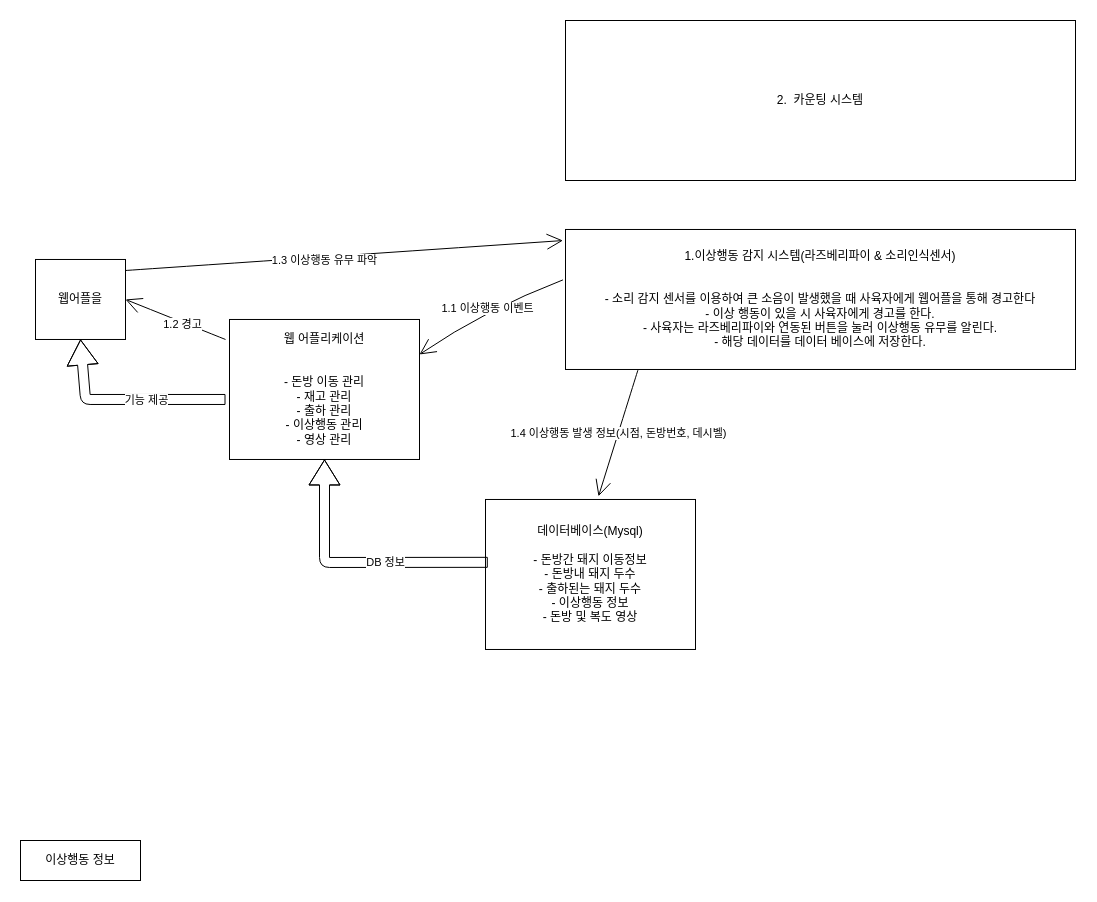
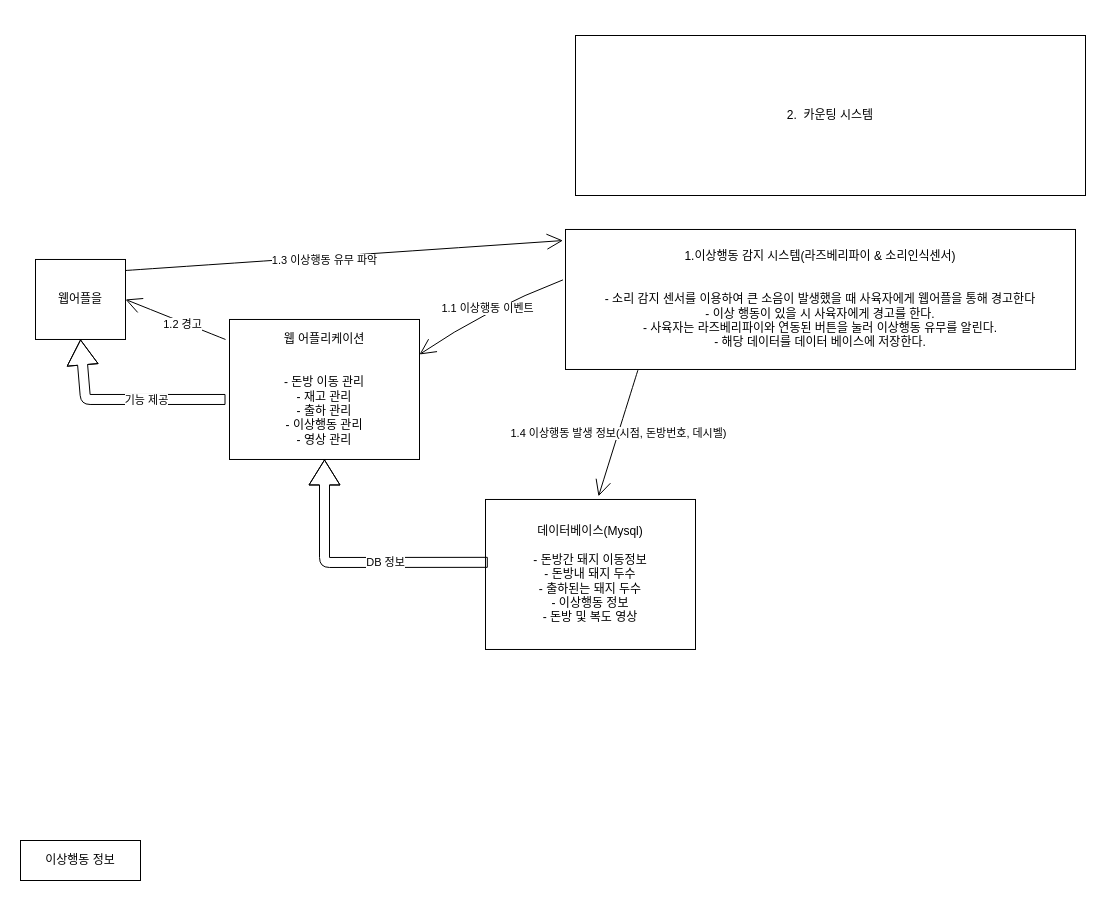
node "2. 카운팅 시스템": moved (821, 101) -> (831, 116)
